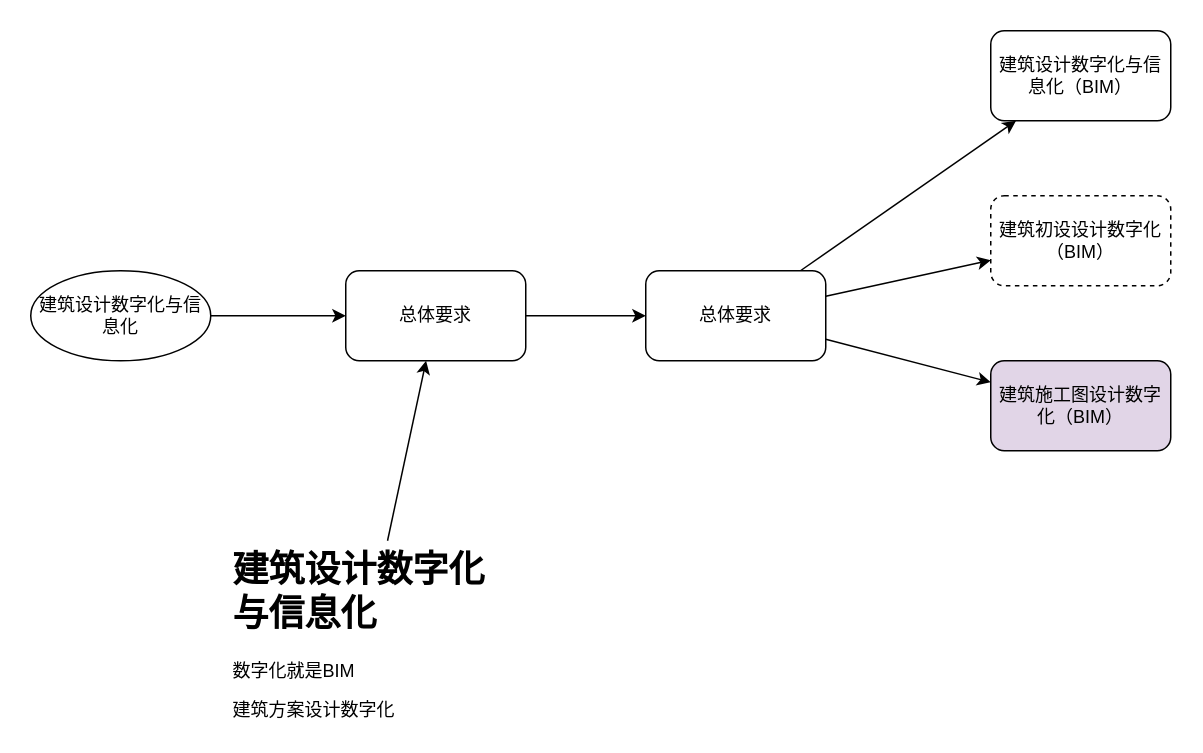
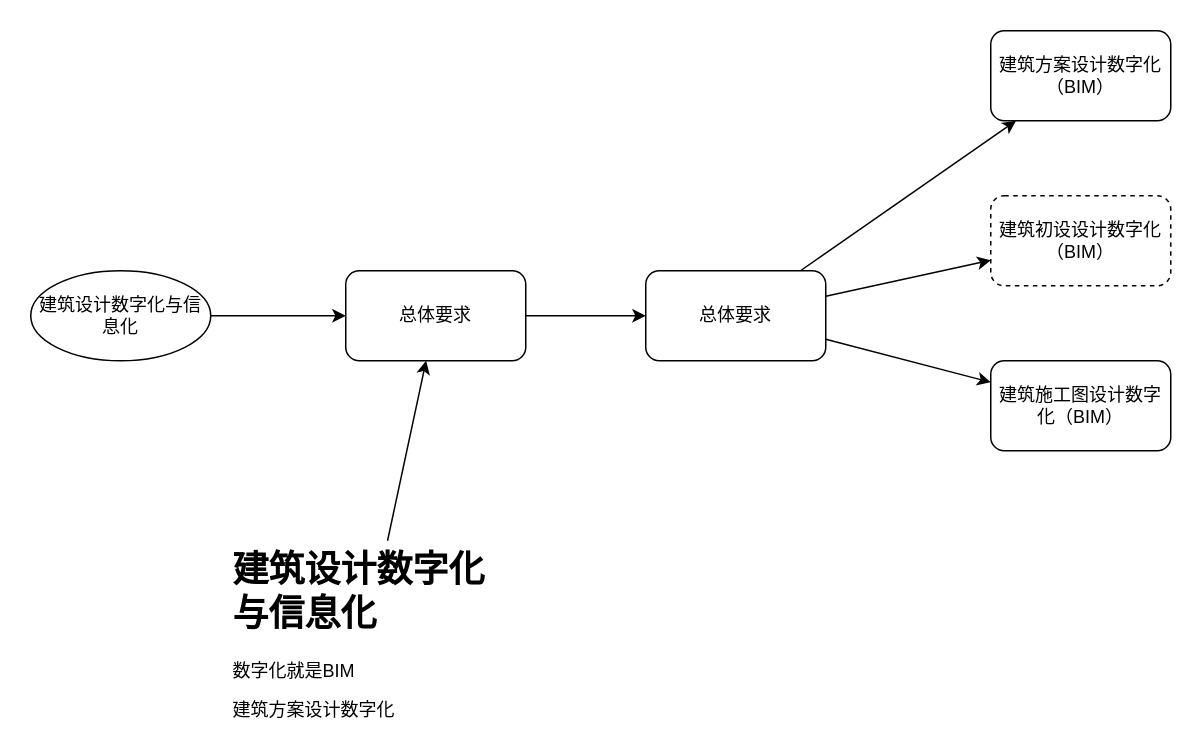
node "建筑设计数字化与信息化（BIM）": label "建筑设计数字化与信息化（BIM）" -> "建筑方案设计数字化（BIM）"
node "建筑施工图设计数字化（BIM）": fillcolor #e1d5e7 -> #ffffff
